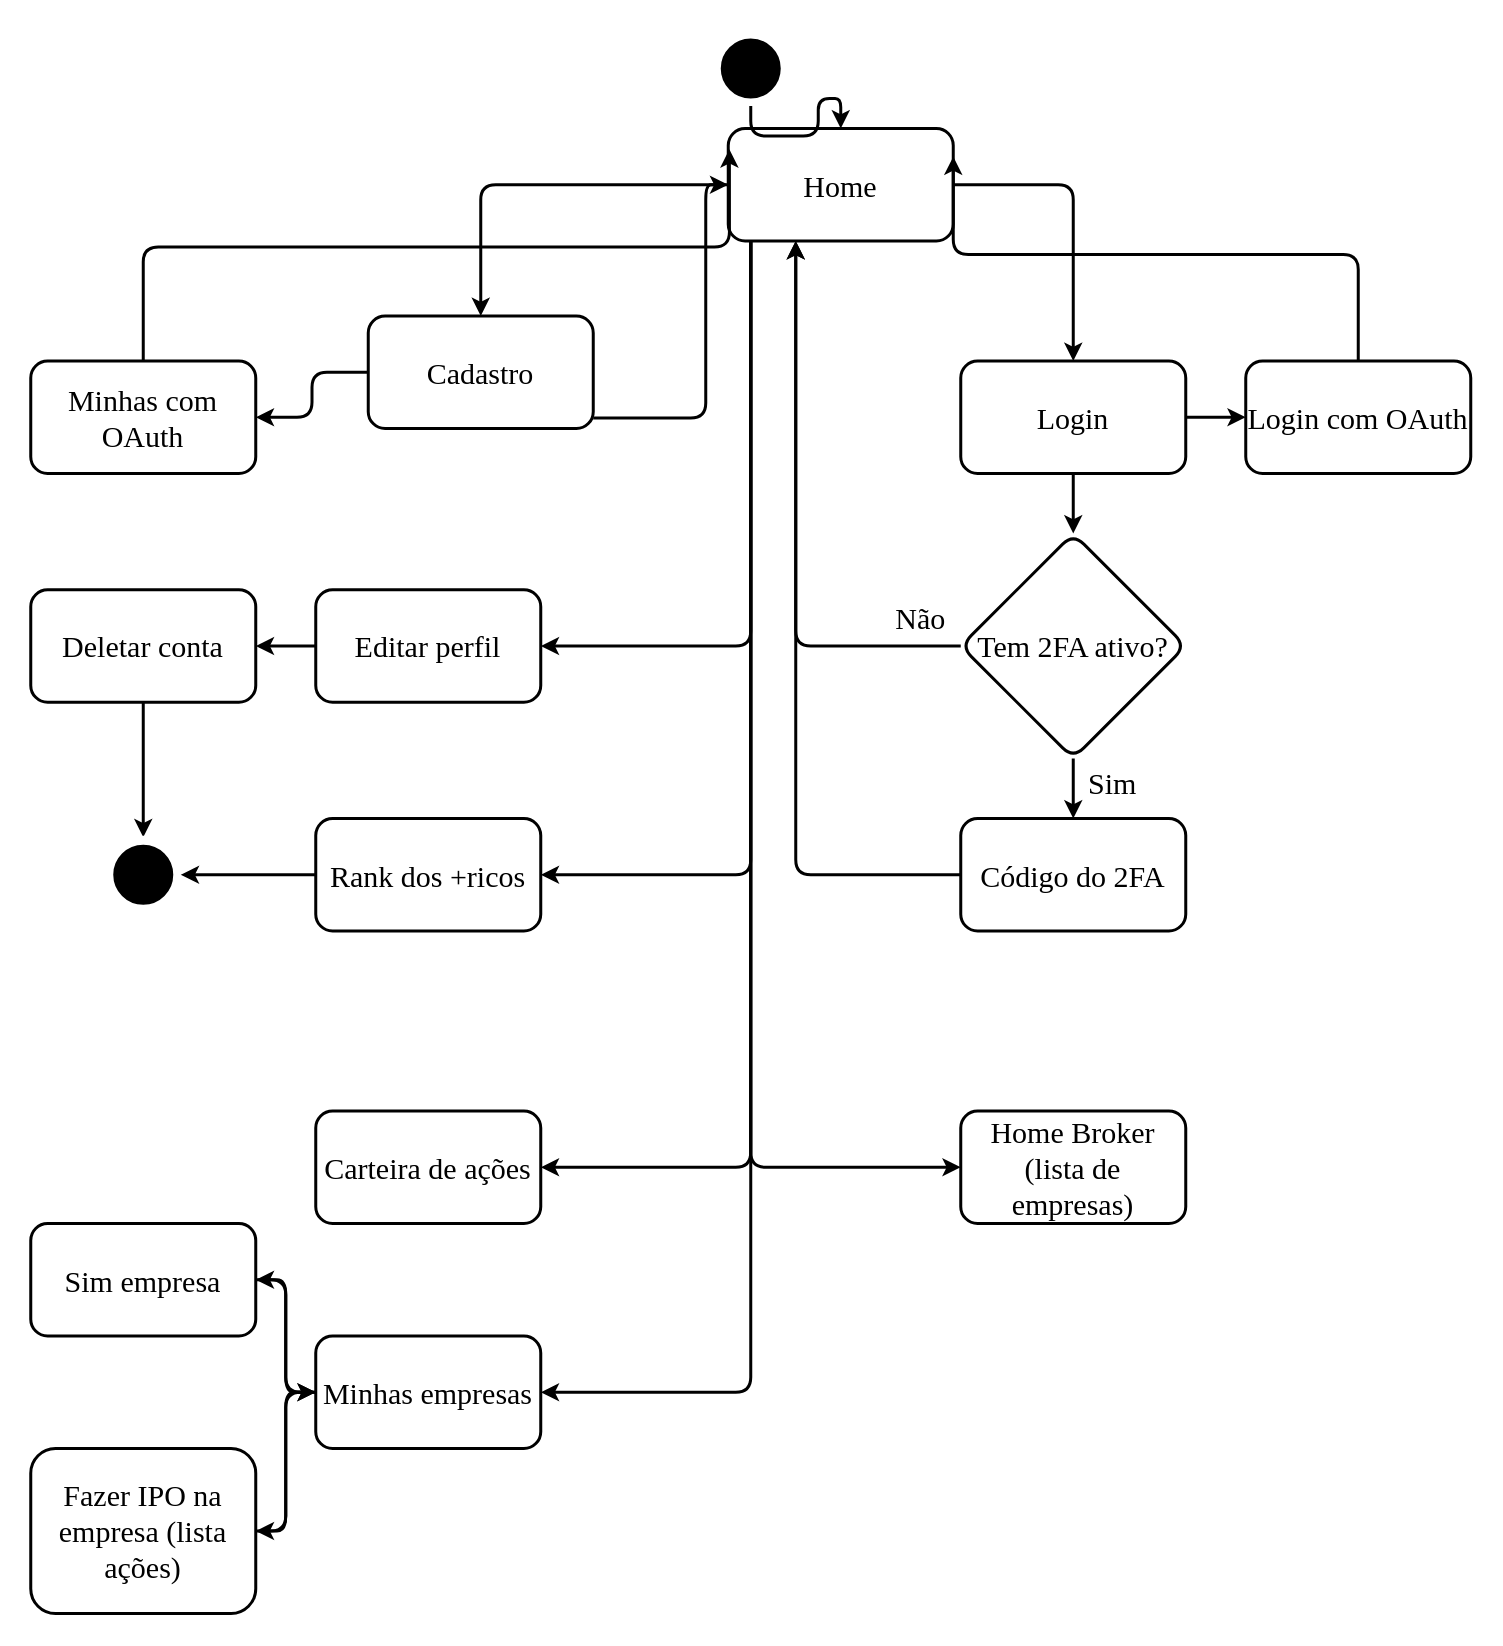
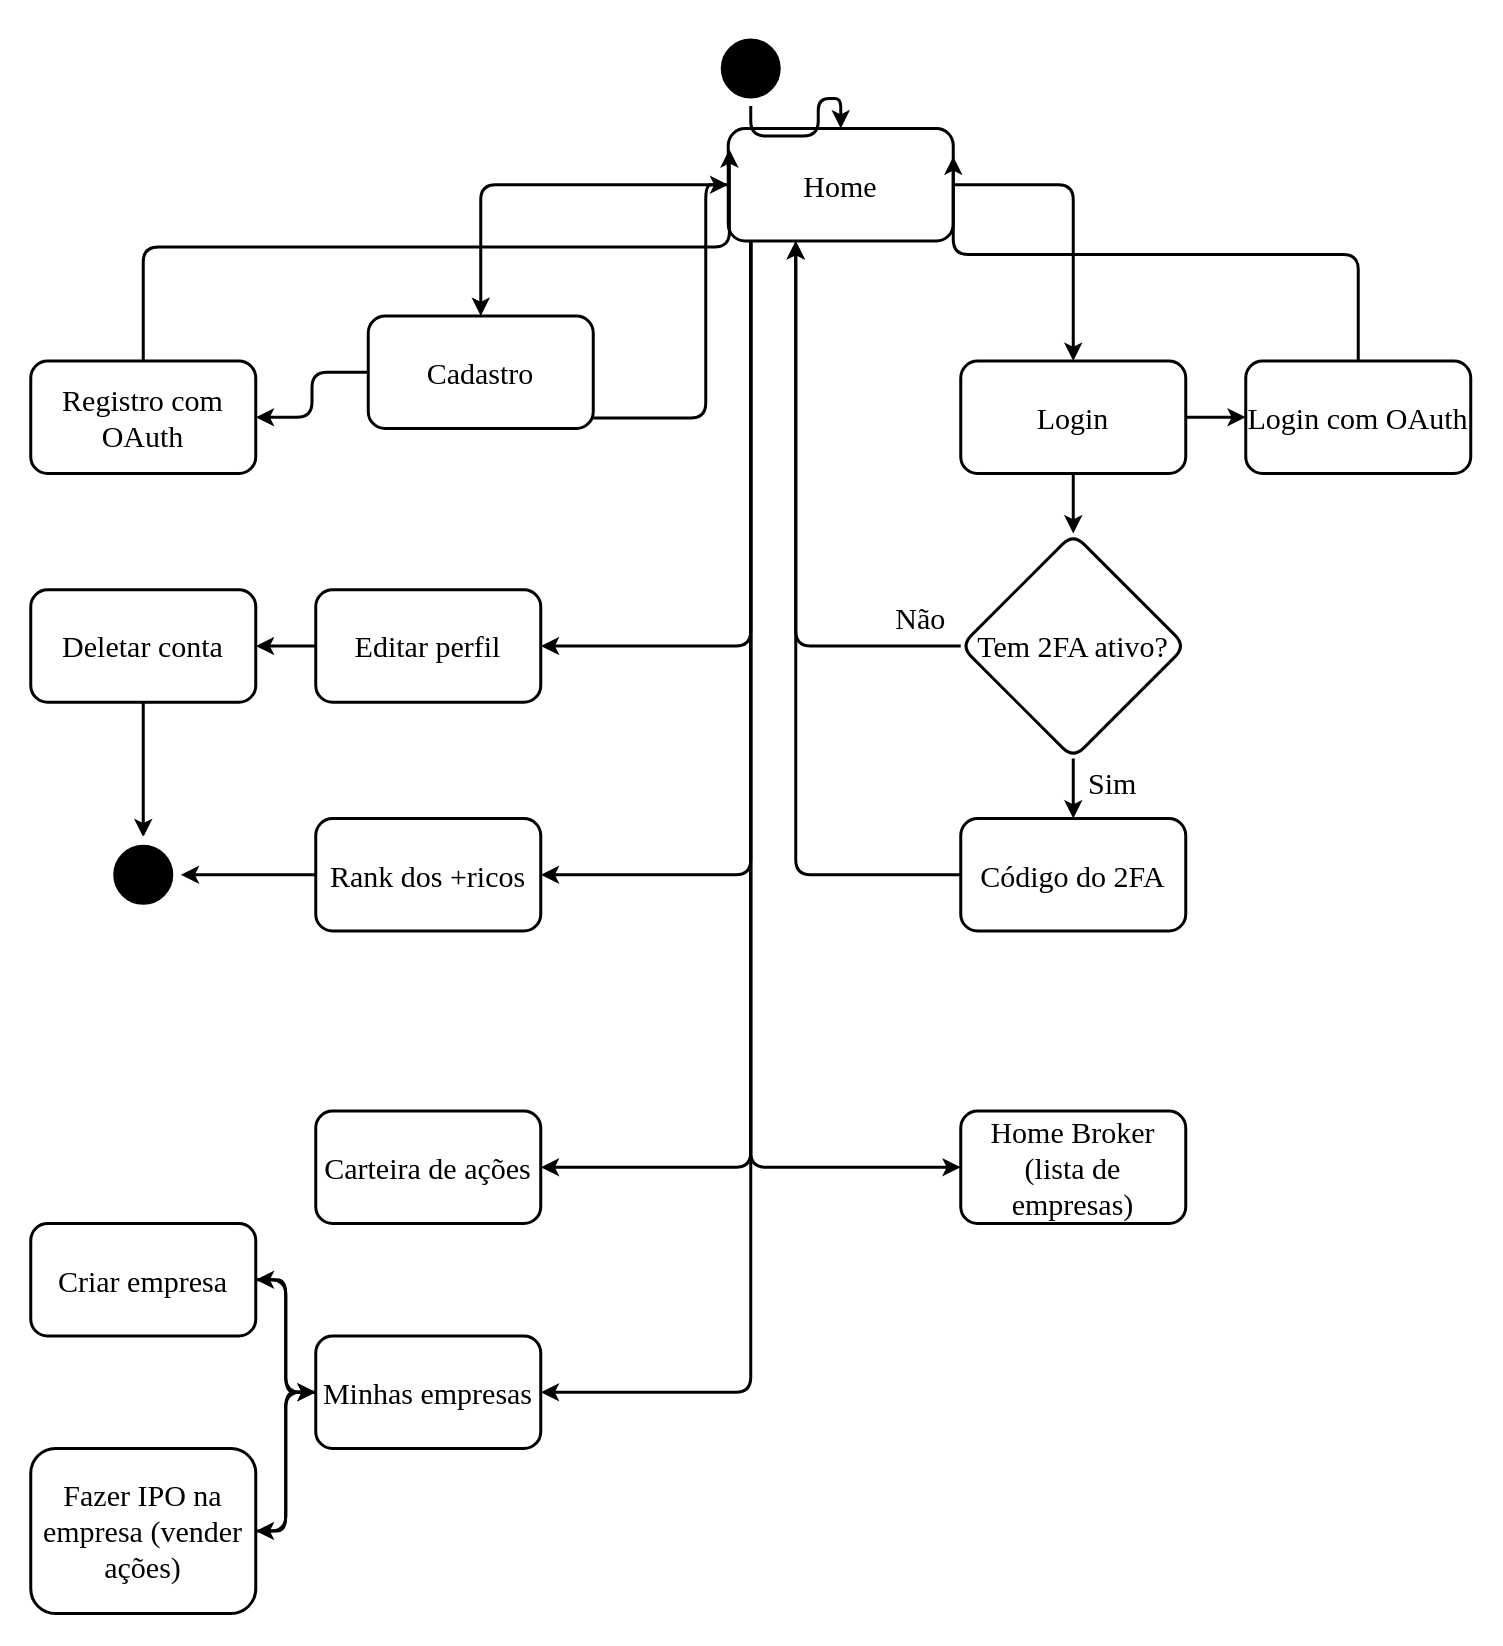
node "Minhas com OAuth": label "Minhas com OAuth" -> "Registro com OAuth"
node "Sim empresa": label "Sim empresa" -> "Criar empresa"
node "Fazer IPO na empresa (lista ações)": label "Fazer IPO na empresa (lista ações)" -> "Fazer IPO na empresa (vender ações)"
